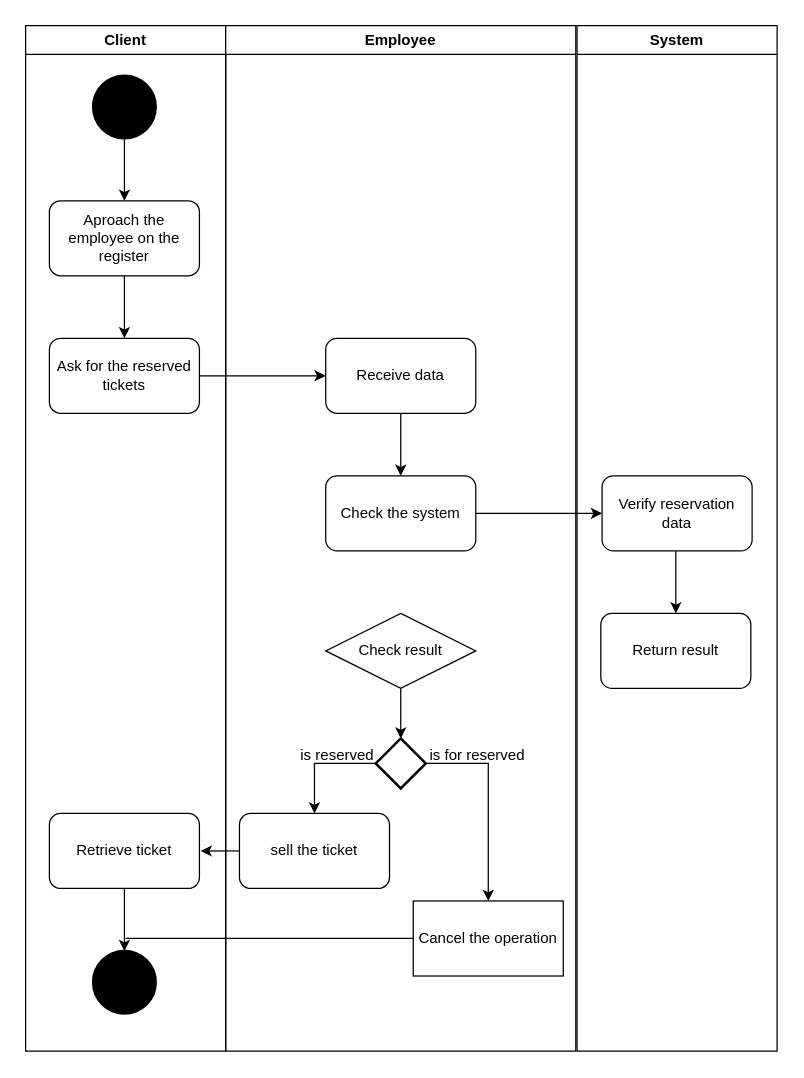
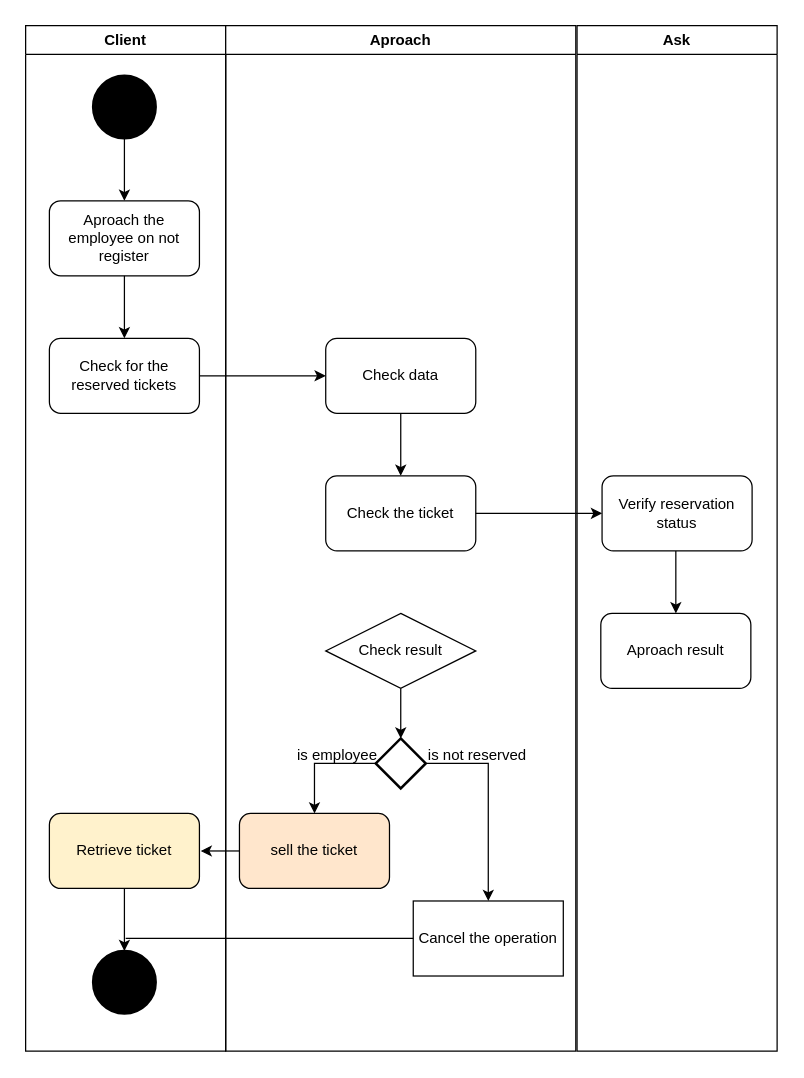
node "Employee": label "Employee" -> "Aproach"
node "System": label "System" -> "Ask"
node "Aproach the employee on the register": label "Aproach the employee on the register" -> "Aproach the employee on not register"
node "Ask for the reserved tickets": label "Ask for the reserved tickets" -> "Check for the reserved tickets"
node "Receive data": label "Receive data" -> "Check data"
node "Check the system": label "Check the system" -> "Check the ticket"
node "Verify reservation data": label "Verify reservation data" -> "Verify reservation status"
node "Return result": label "Return result" -> "Aproach result"
node "is reserved": label "is reserved" -> "is employee"
node "is for reserved": label "is for reserved" -> "is not reserved"
node "Retrieve ticket": fillcolor #ffffff -> #fff2cc
node "sell the ticket": fillcolor #ffffff -> #ffe6cc
